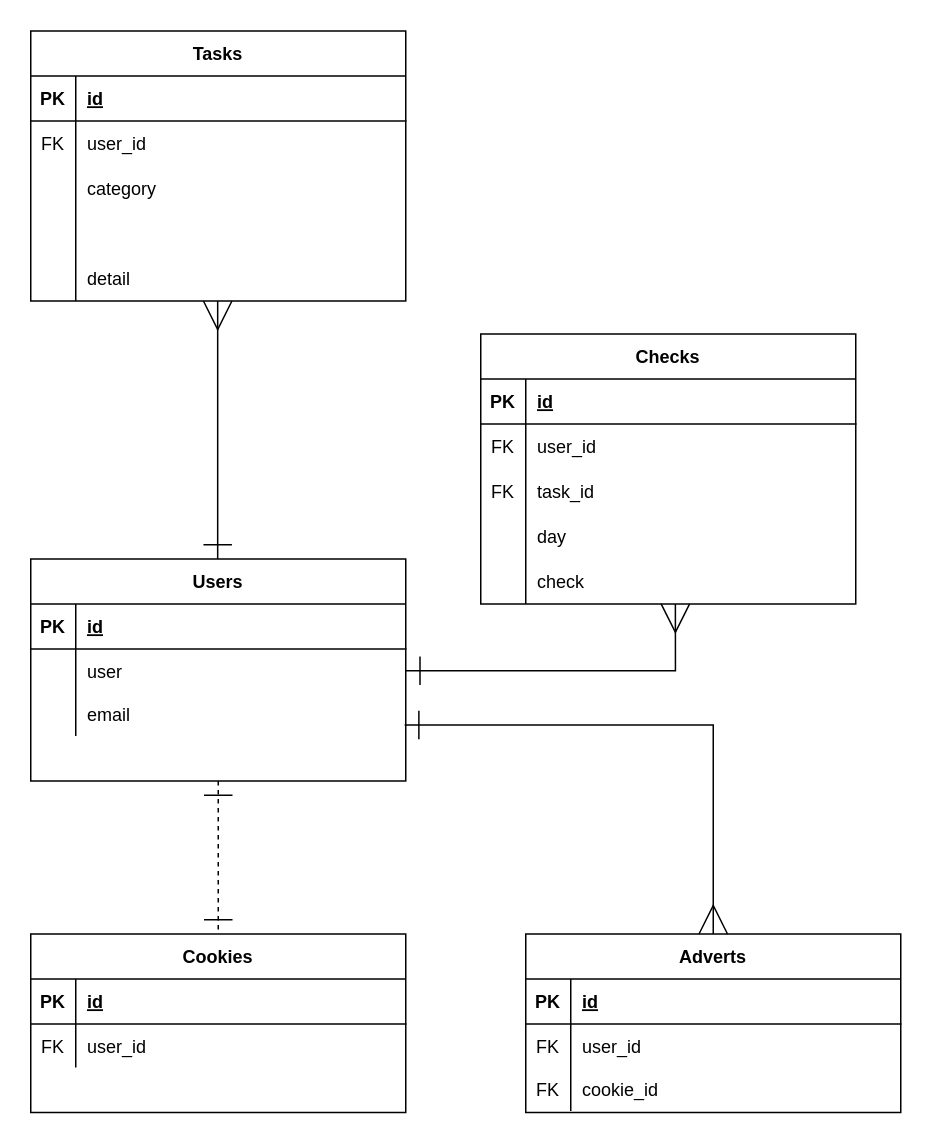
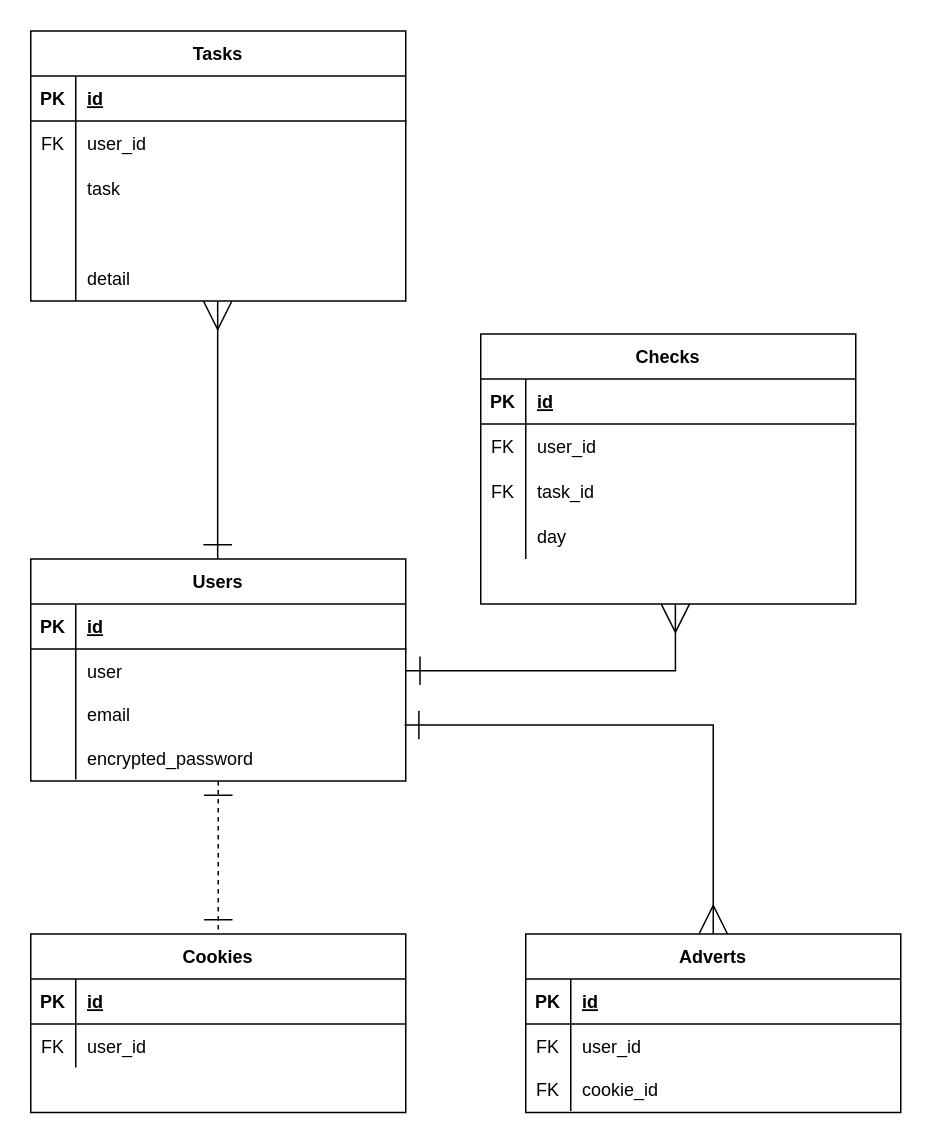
node "category": label "category" -> "task"
node "check": removed
node "encrypted_password": added
